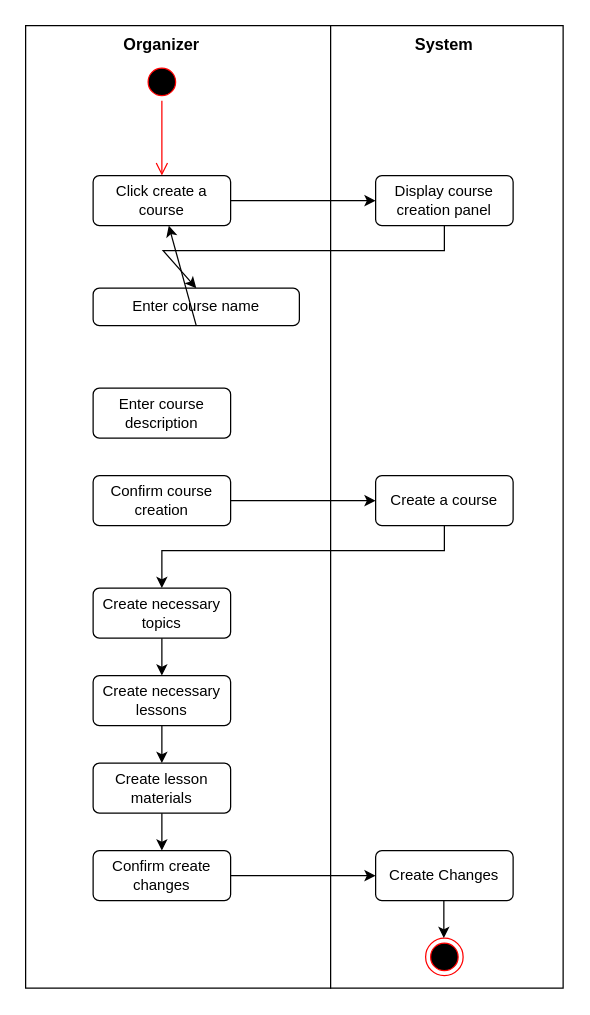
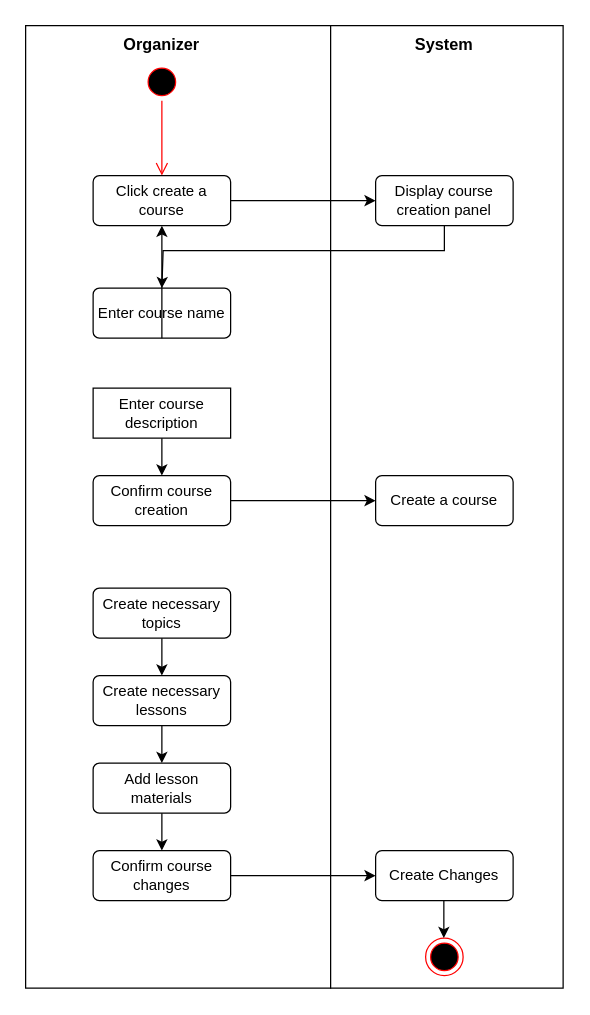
node "Enter course name": size 206x38 -> 138x50
node "Enter course description": shape rounded rectangle -> rectangle
edge "Enter course description" -> "Confirm course creation": added
edge "Create a course" -> "Create necessary topics": removed
node "Create lesson materials": label "Create lesson materials" -> "Add lesson materials"
node "Confirm create changes": label "Confirm create changes" -> "Confirm course changes"
